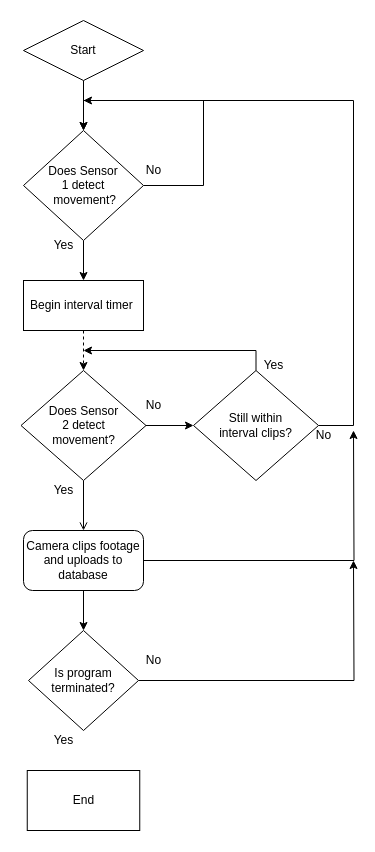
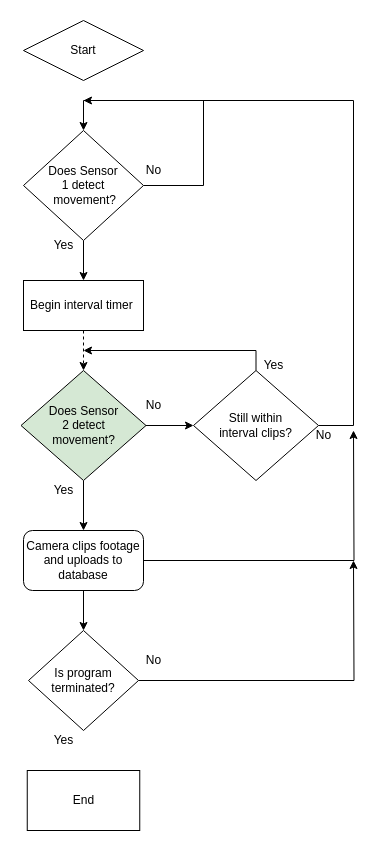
edge "Start" -> "Does Sensor 1 detect movement?": removed
node "Does Sensor 2 detect movement?": fillcolor #ffffff -> #d5e8d4
edge "Does Sensor 2 detect movement?" -> "Camera clips footage and uploads to database": arrowhead open -> classic
